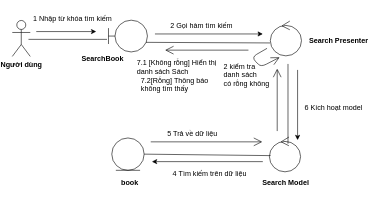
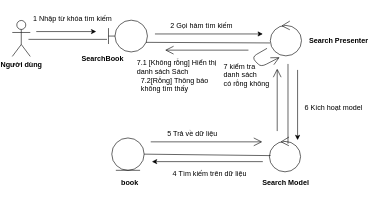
node "2 kiểm tra danh sách có rỗng không": label "2 kiểm tra danh sách có rỗng không" -> "7 kiểm tra danh sách có rỗng không"
